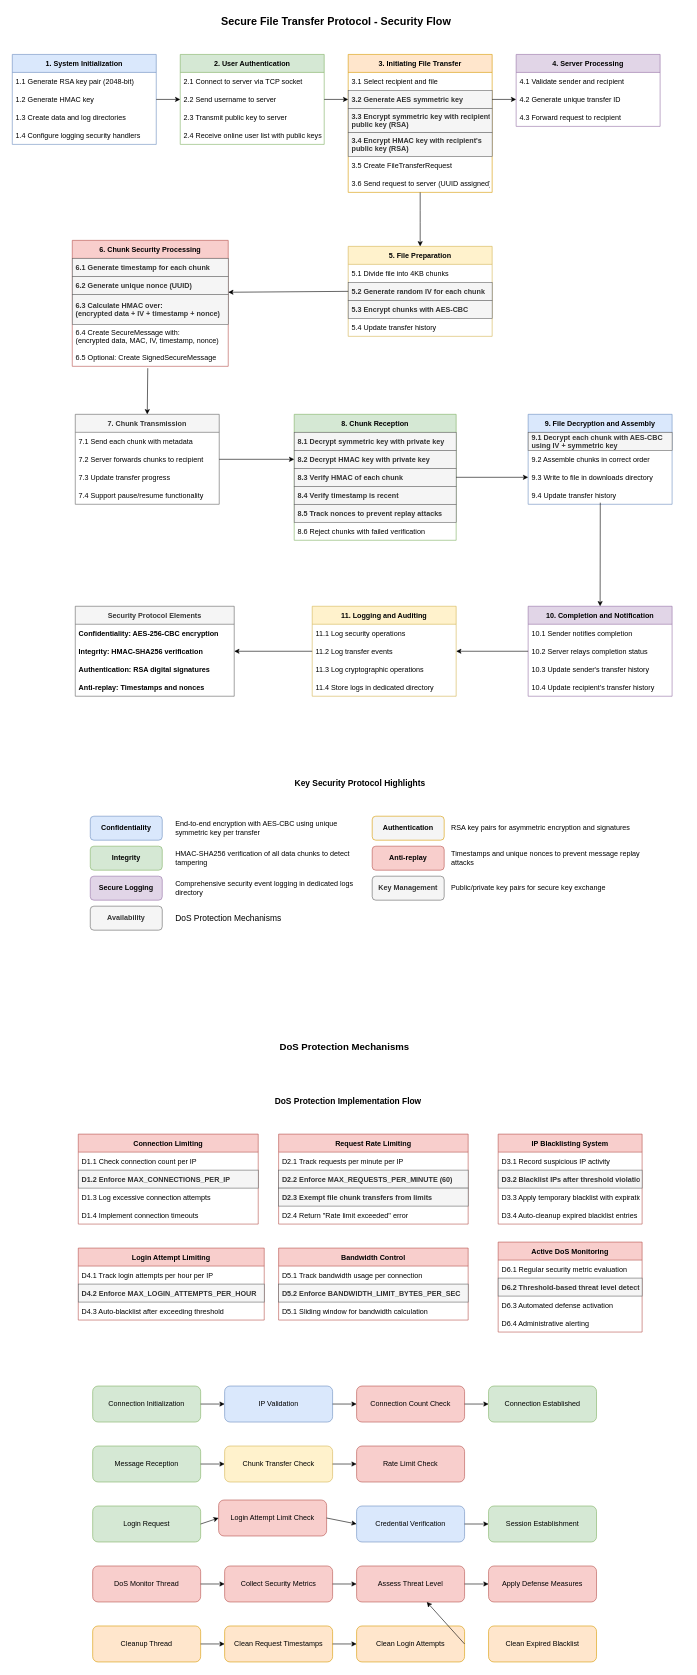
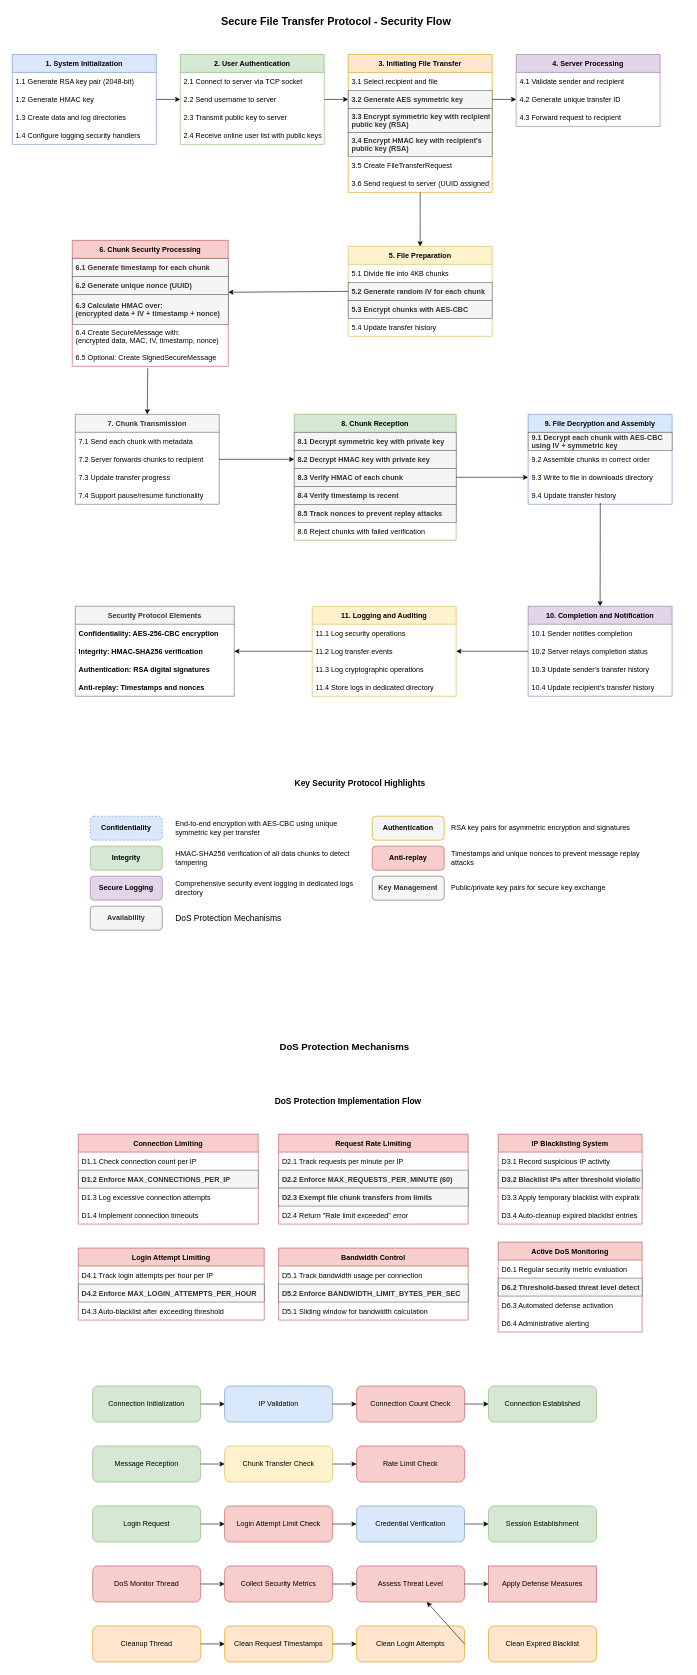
node "Confidentiality": style solid -> dashed
node "Login Attempt Limit Check": moved (273, 1518) -> (279, 1524)
node "Apply Defense Measures": shape rounded rectangle -> rectangle
